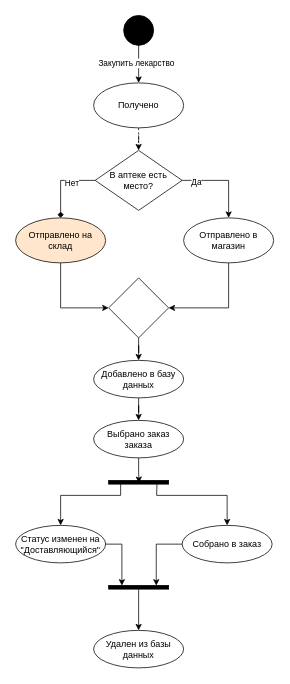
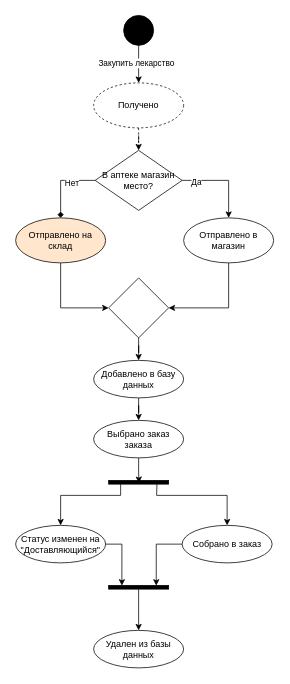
node "Получено": style solid -> dashed
node "В аптеке есть место?": label "В аптеке есть место?" -> "В аптеке магазин место?"
